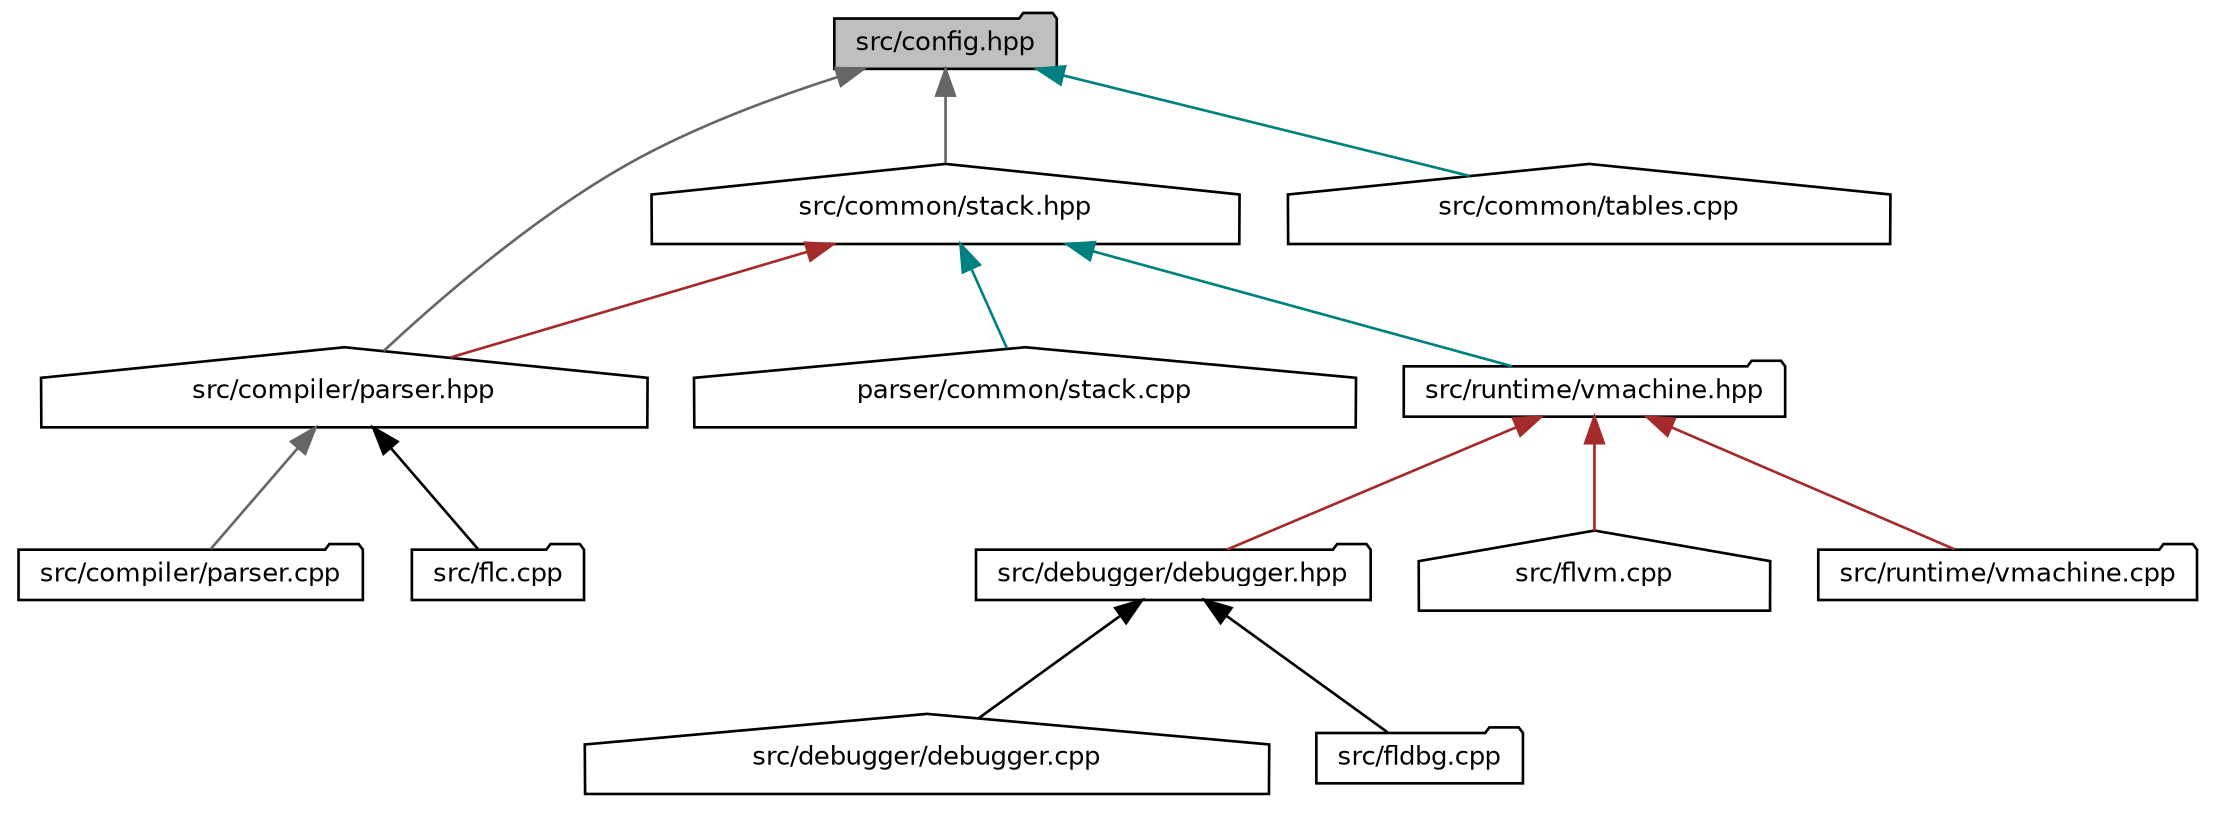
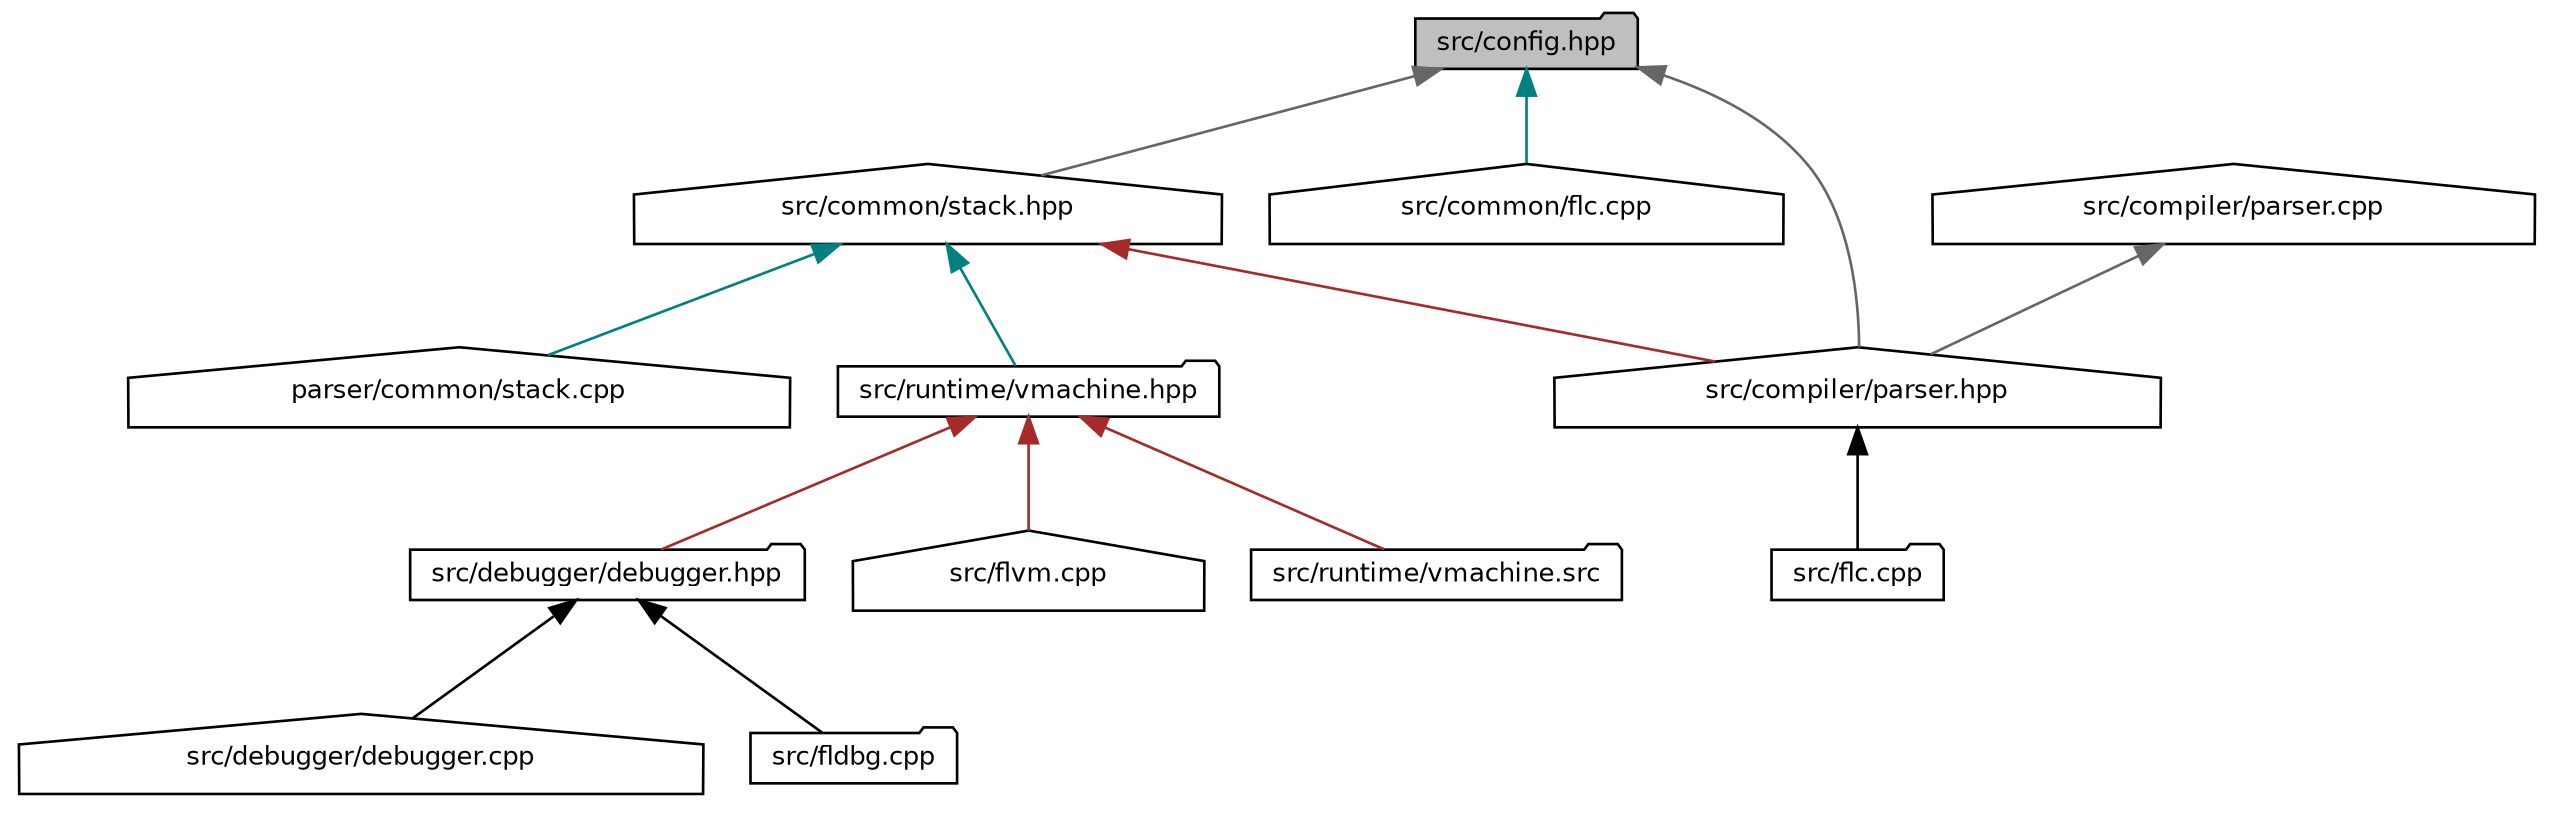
node "src/common/tables.cpp": label "src/common/tables.cpp" -> "src/common/flc.cpp"
edge "src/compiler/parser.cpp" -> "src/compiler/parser.hpp": reversed
node "src/compiler/parser.cpp": shape folder -> house
node "src/runtime/vmachine.cpp": label "src/runtime/vmachine.cpp" -> "src/runtime/vmachine.src"
